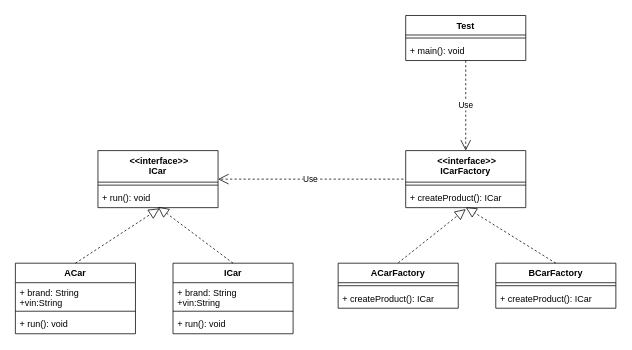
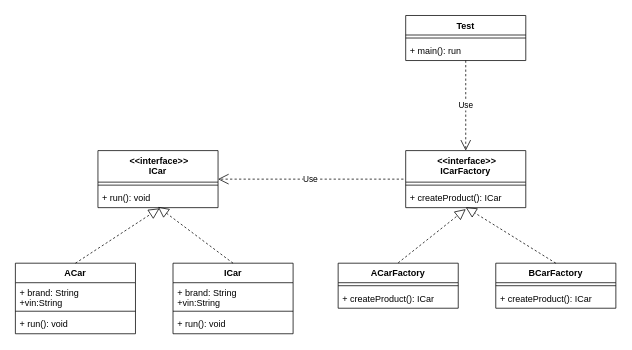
node "+ main(): void": label "+ main(): void" -> "+ main(): run"
